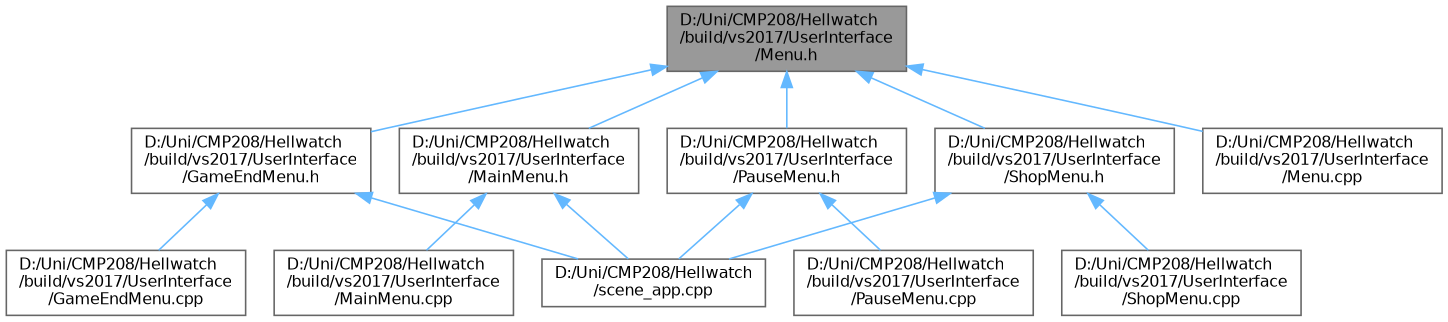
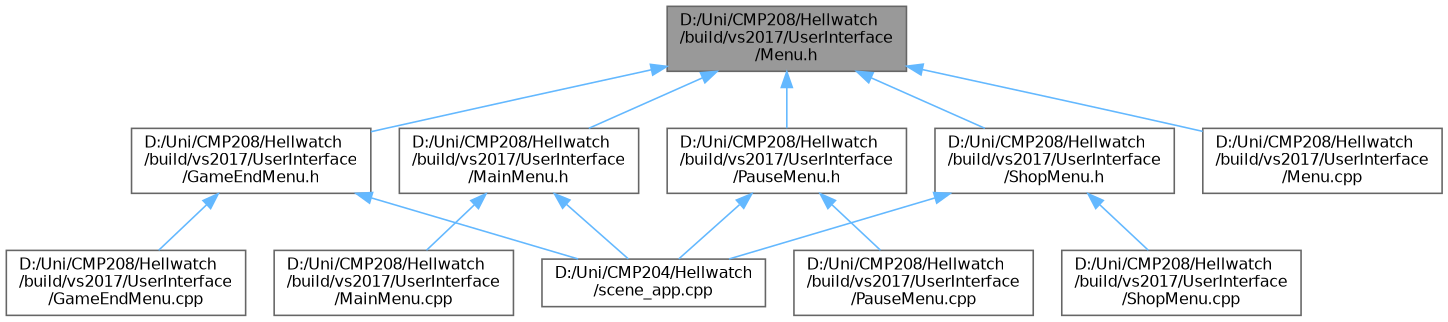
node "D:/Uni/CMP208/Hellwatch /scene_app.cpp": label "D:/Uni/CMP208/Hellwatch /scene_app.cpp" -> "D:/Uni/CMP204/Hellwatch /scene_app.cpp"
